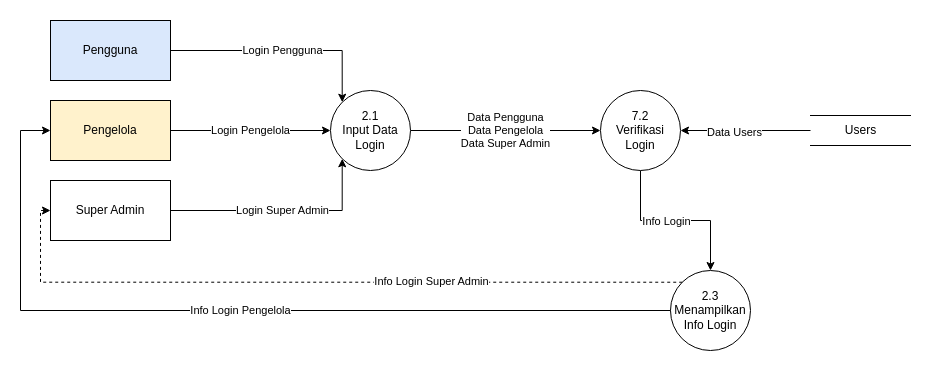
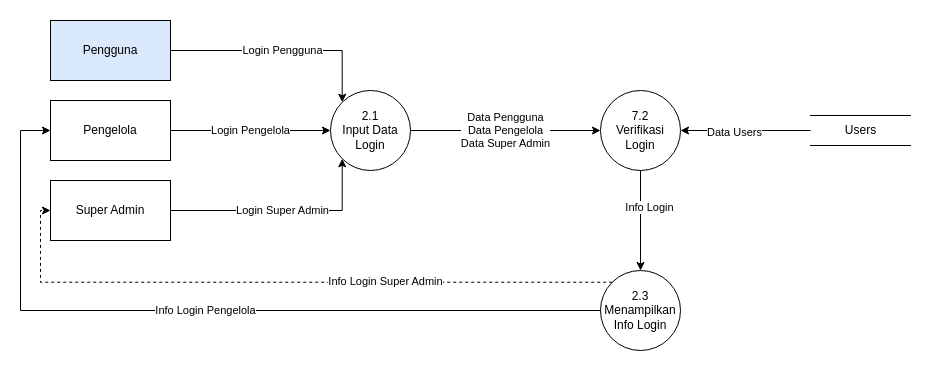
node "Pengelola": fillcolor #fff2cc -> #ffffff
node "2.3 Menampilkan Info Login": moved (711, 311) -> (641, 311)
